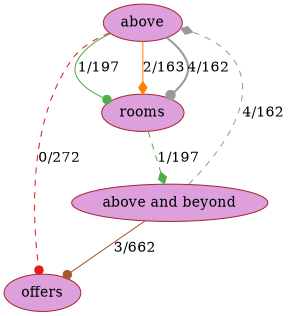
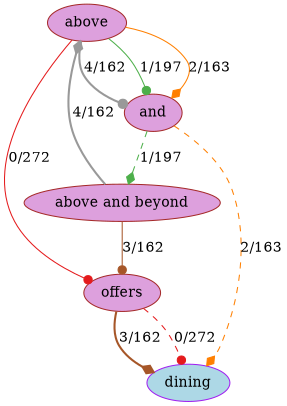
edge "above and beyond" -> "above": style dashed -> bold
node "rooms": label "rooms" -> "and"
edge "above" -> "offers": style dashed -> solid
edge "above and beyond" -> "offers": label "3/662" -> "3/162"
node "dining": added
